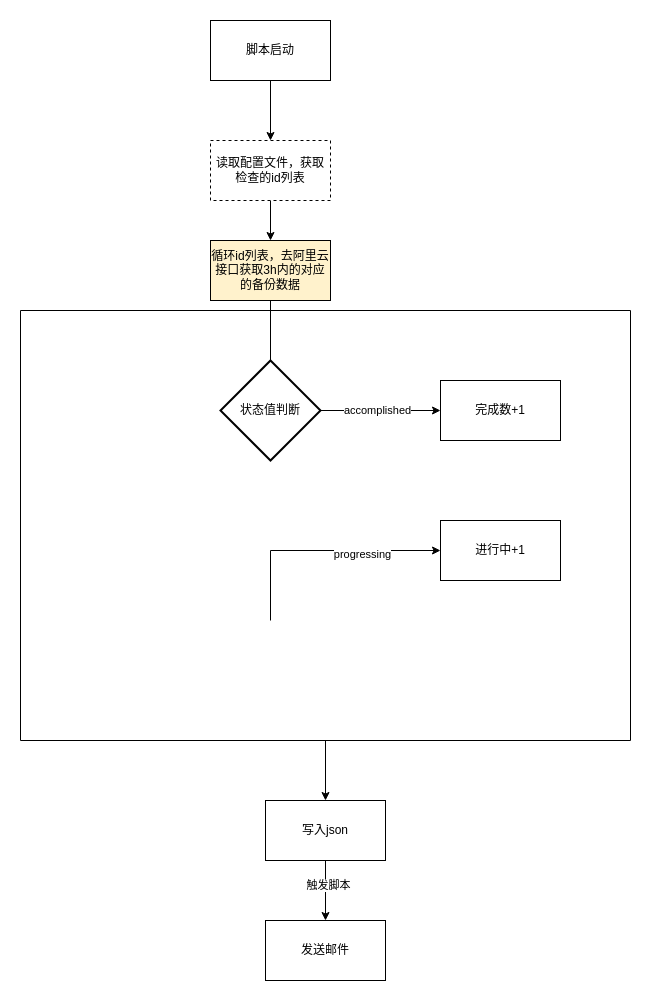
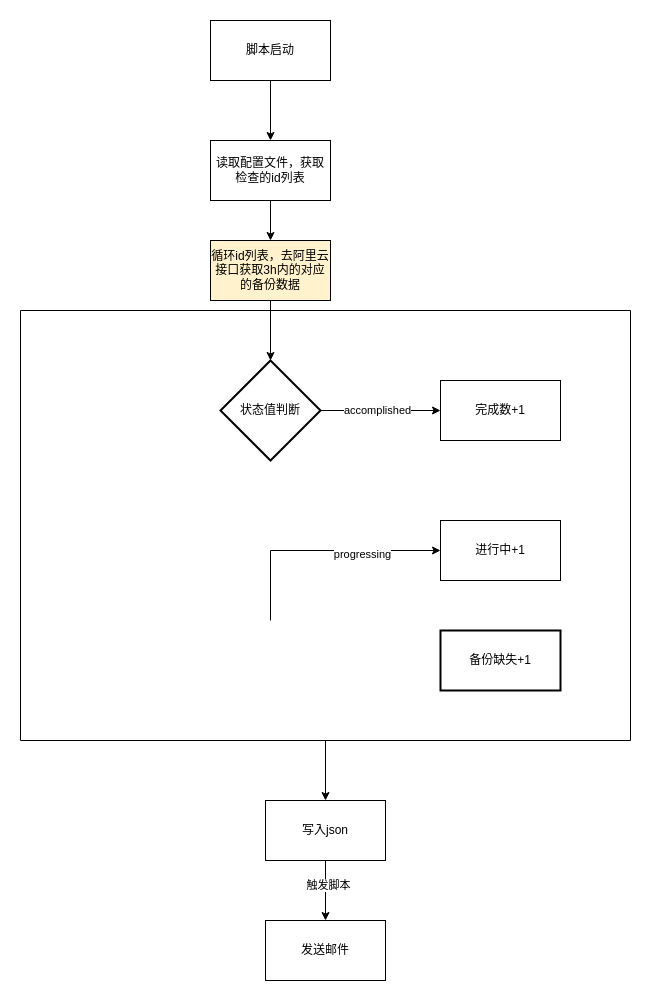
node "读取配置文件，获取检查的id列表": style dashed -> solid
edge "循环id列表，去阿里云接口获取3h内的对应的备份数据" -- "状态值判断": arrowhead none -> classic
node "备份缺失+1": added
